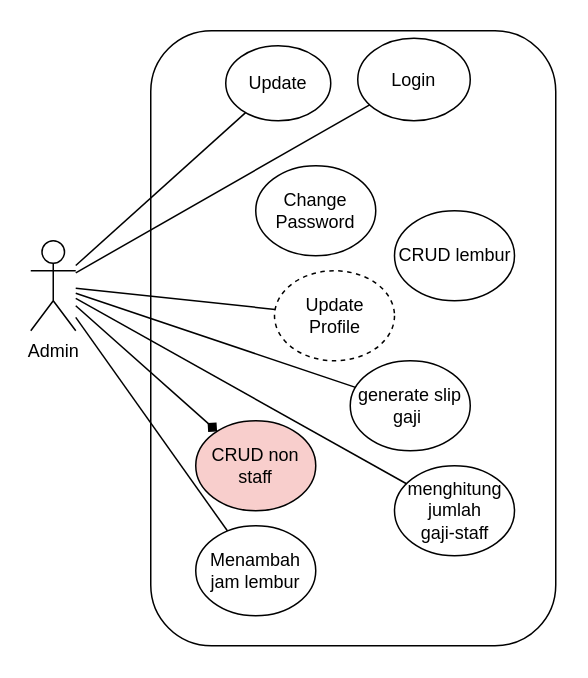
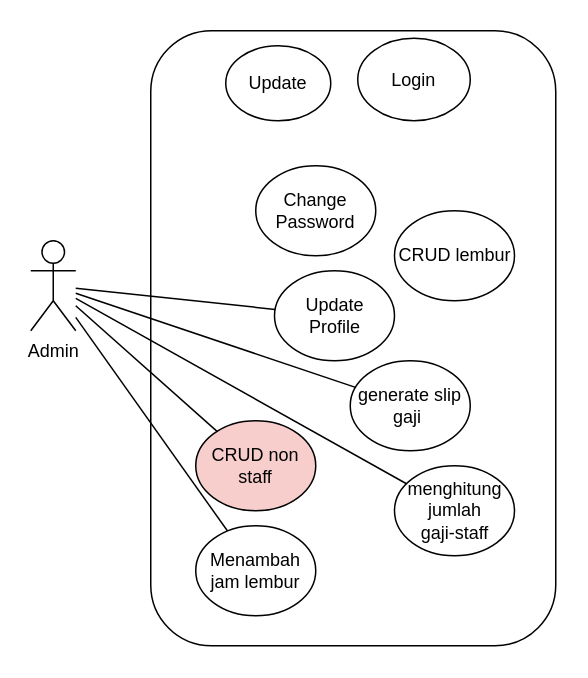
edge "Update" -- "Admin": removed
edge "Login" -- "Admin": removed
node "Update Profile": style dashed -> solid
edge "Admin" -> "CRUD non staff": arrowhead diamond -> none
